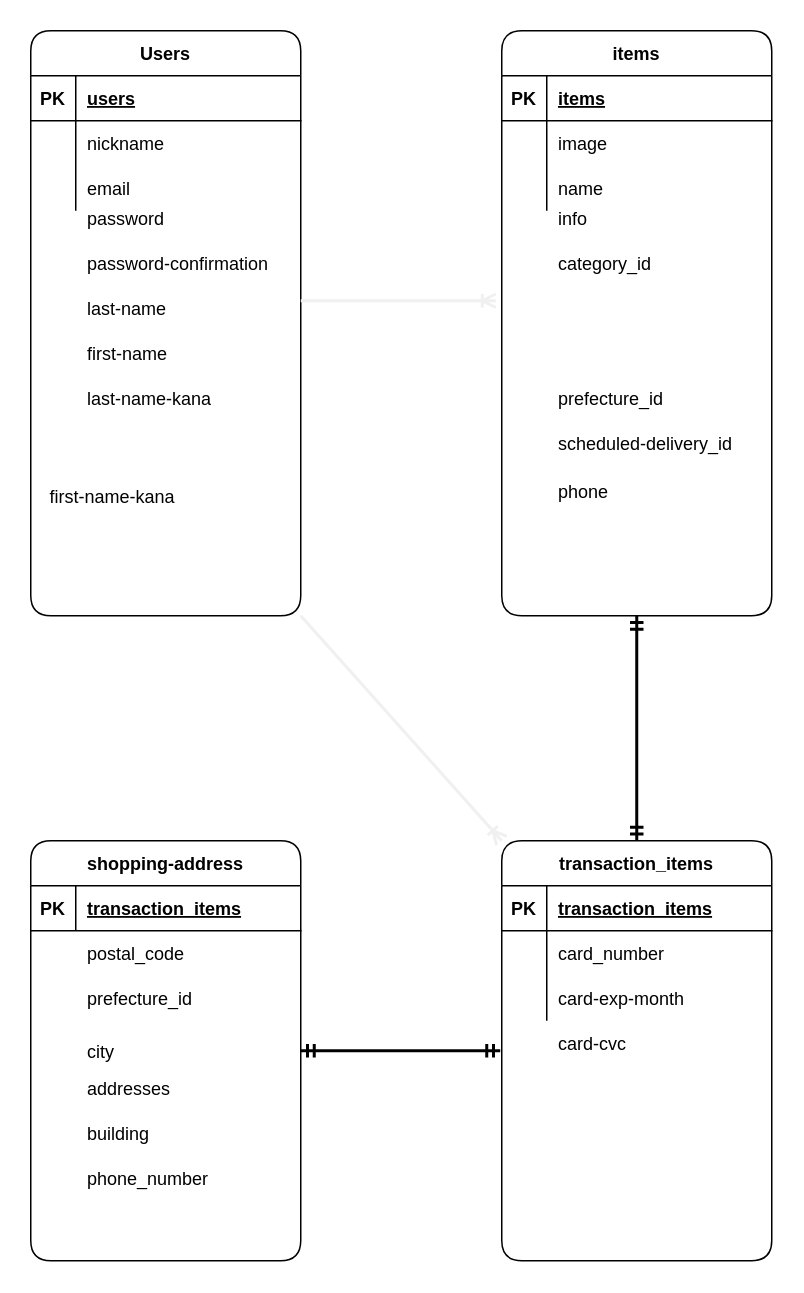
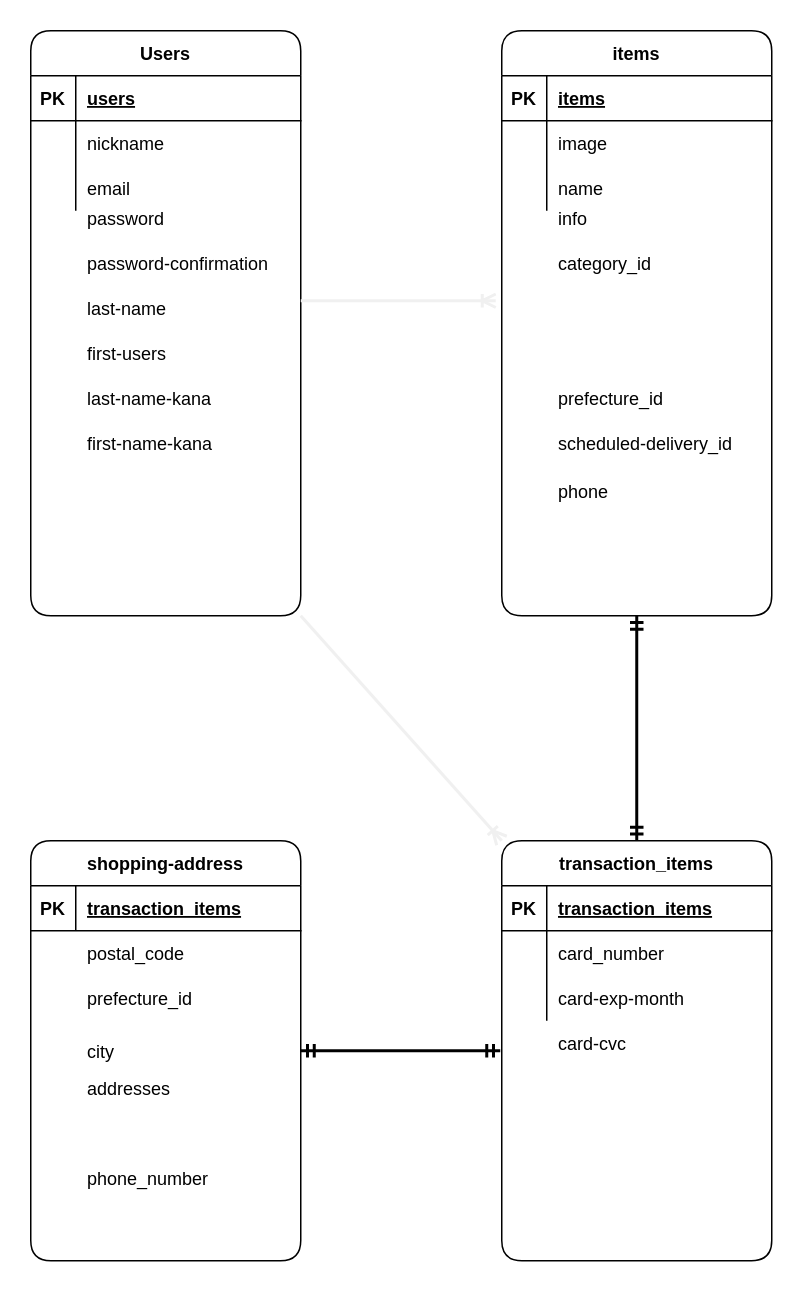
node "first-name": label "first-name" -> "first-users"
node "first-name-kana": moved (151, 496) -> (188, 443)
node "building": removed
